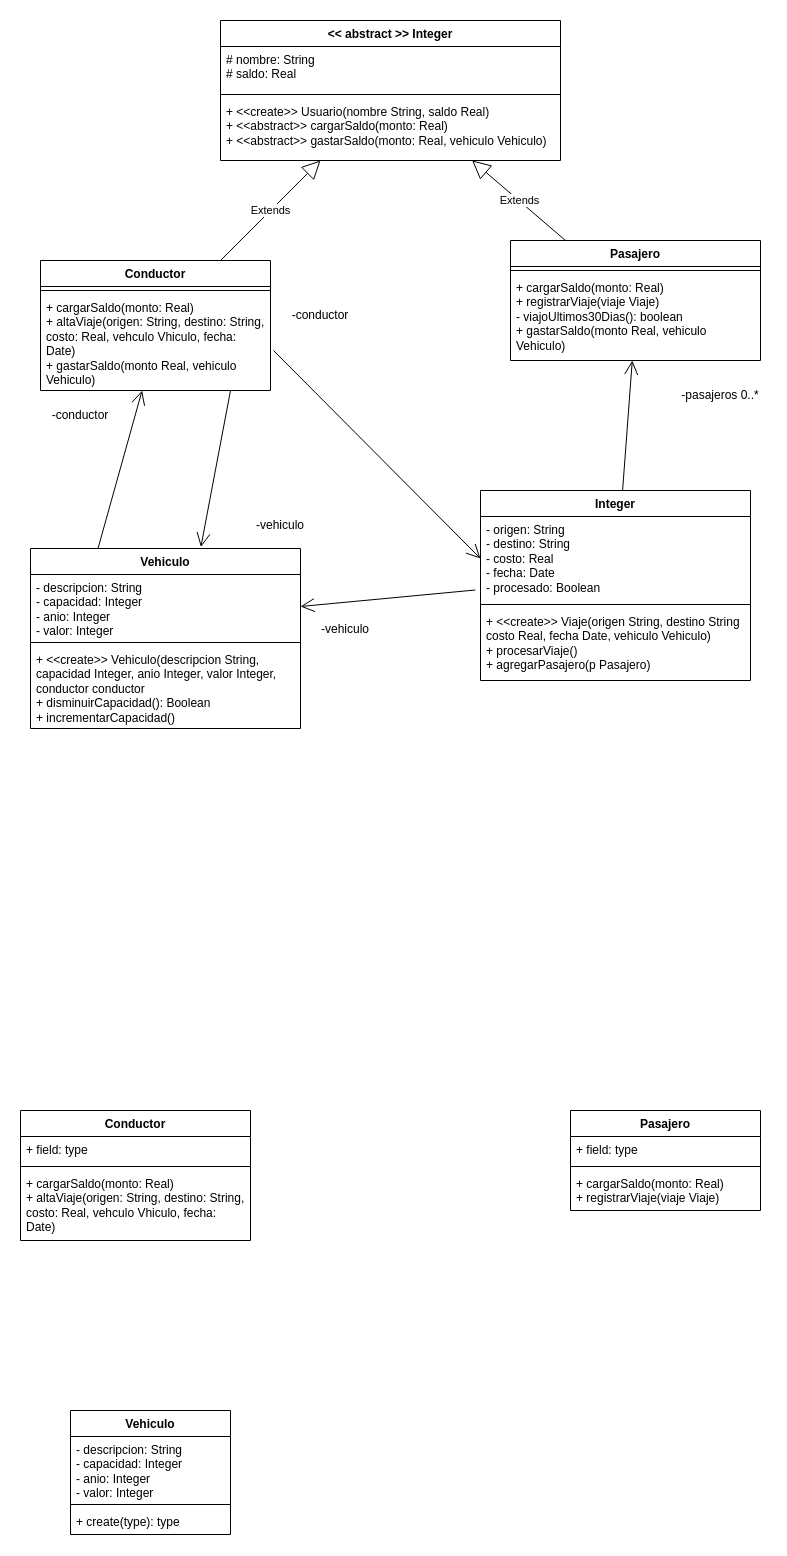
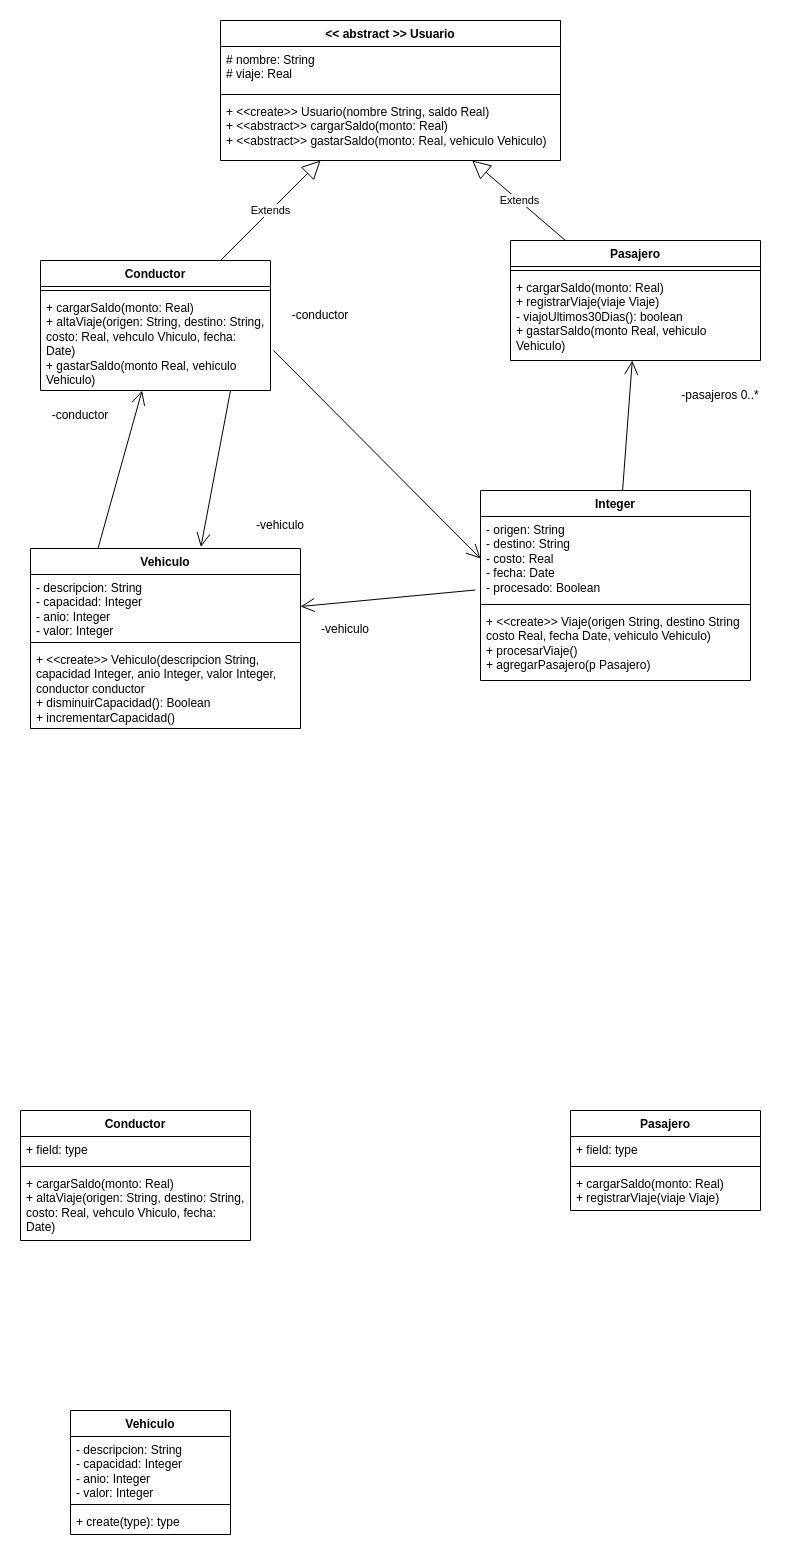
node "<< abstract >> Integer": label "<< abstract >> Integer" -> "<< abstract >> Usuario"
node "# nombre: String # saldo: Real": label "# nombre: String # saldo: Real" -> "# nombre: String # viaje: Real"
